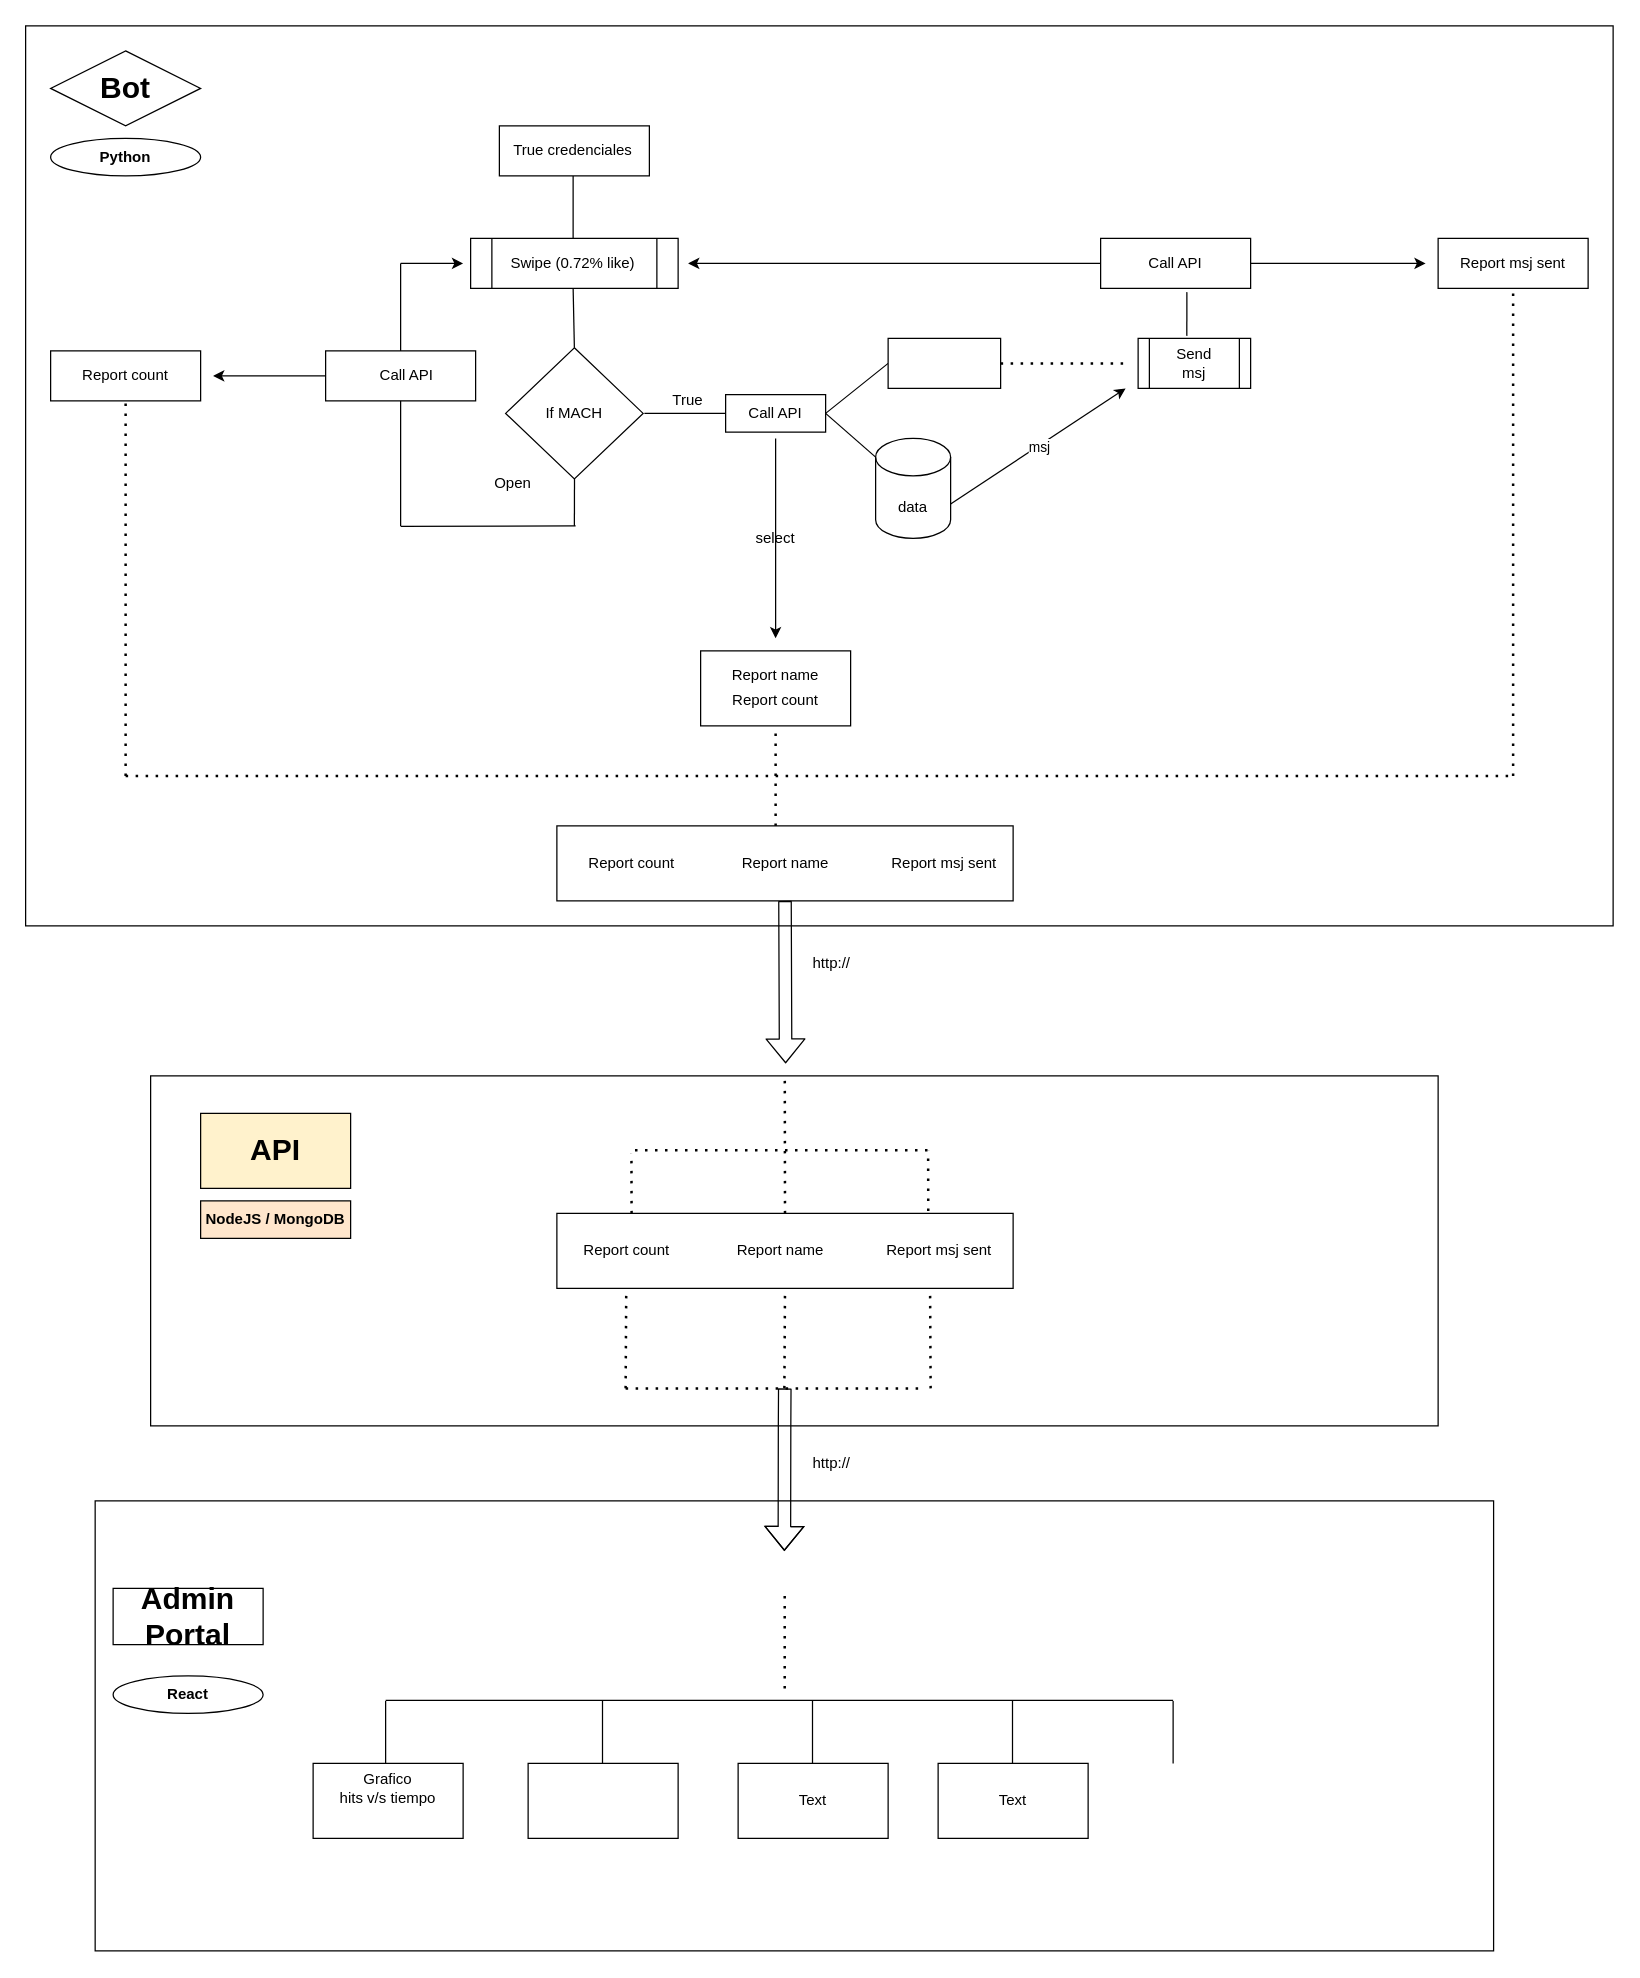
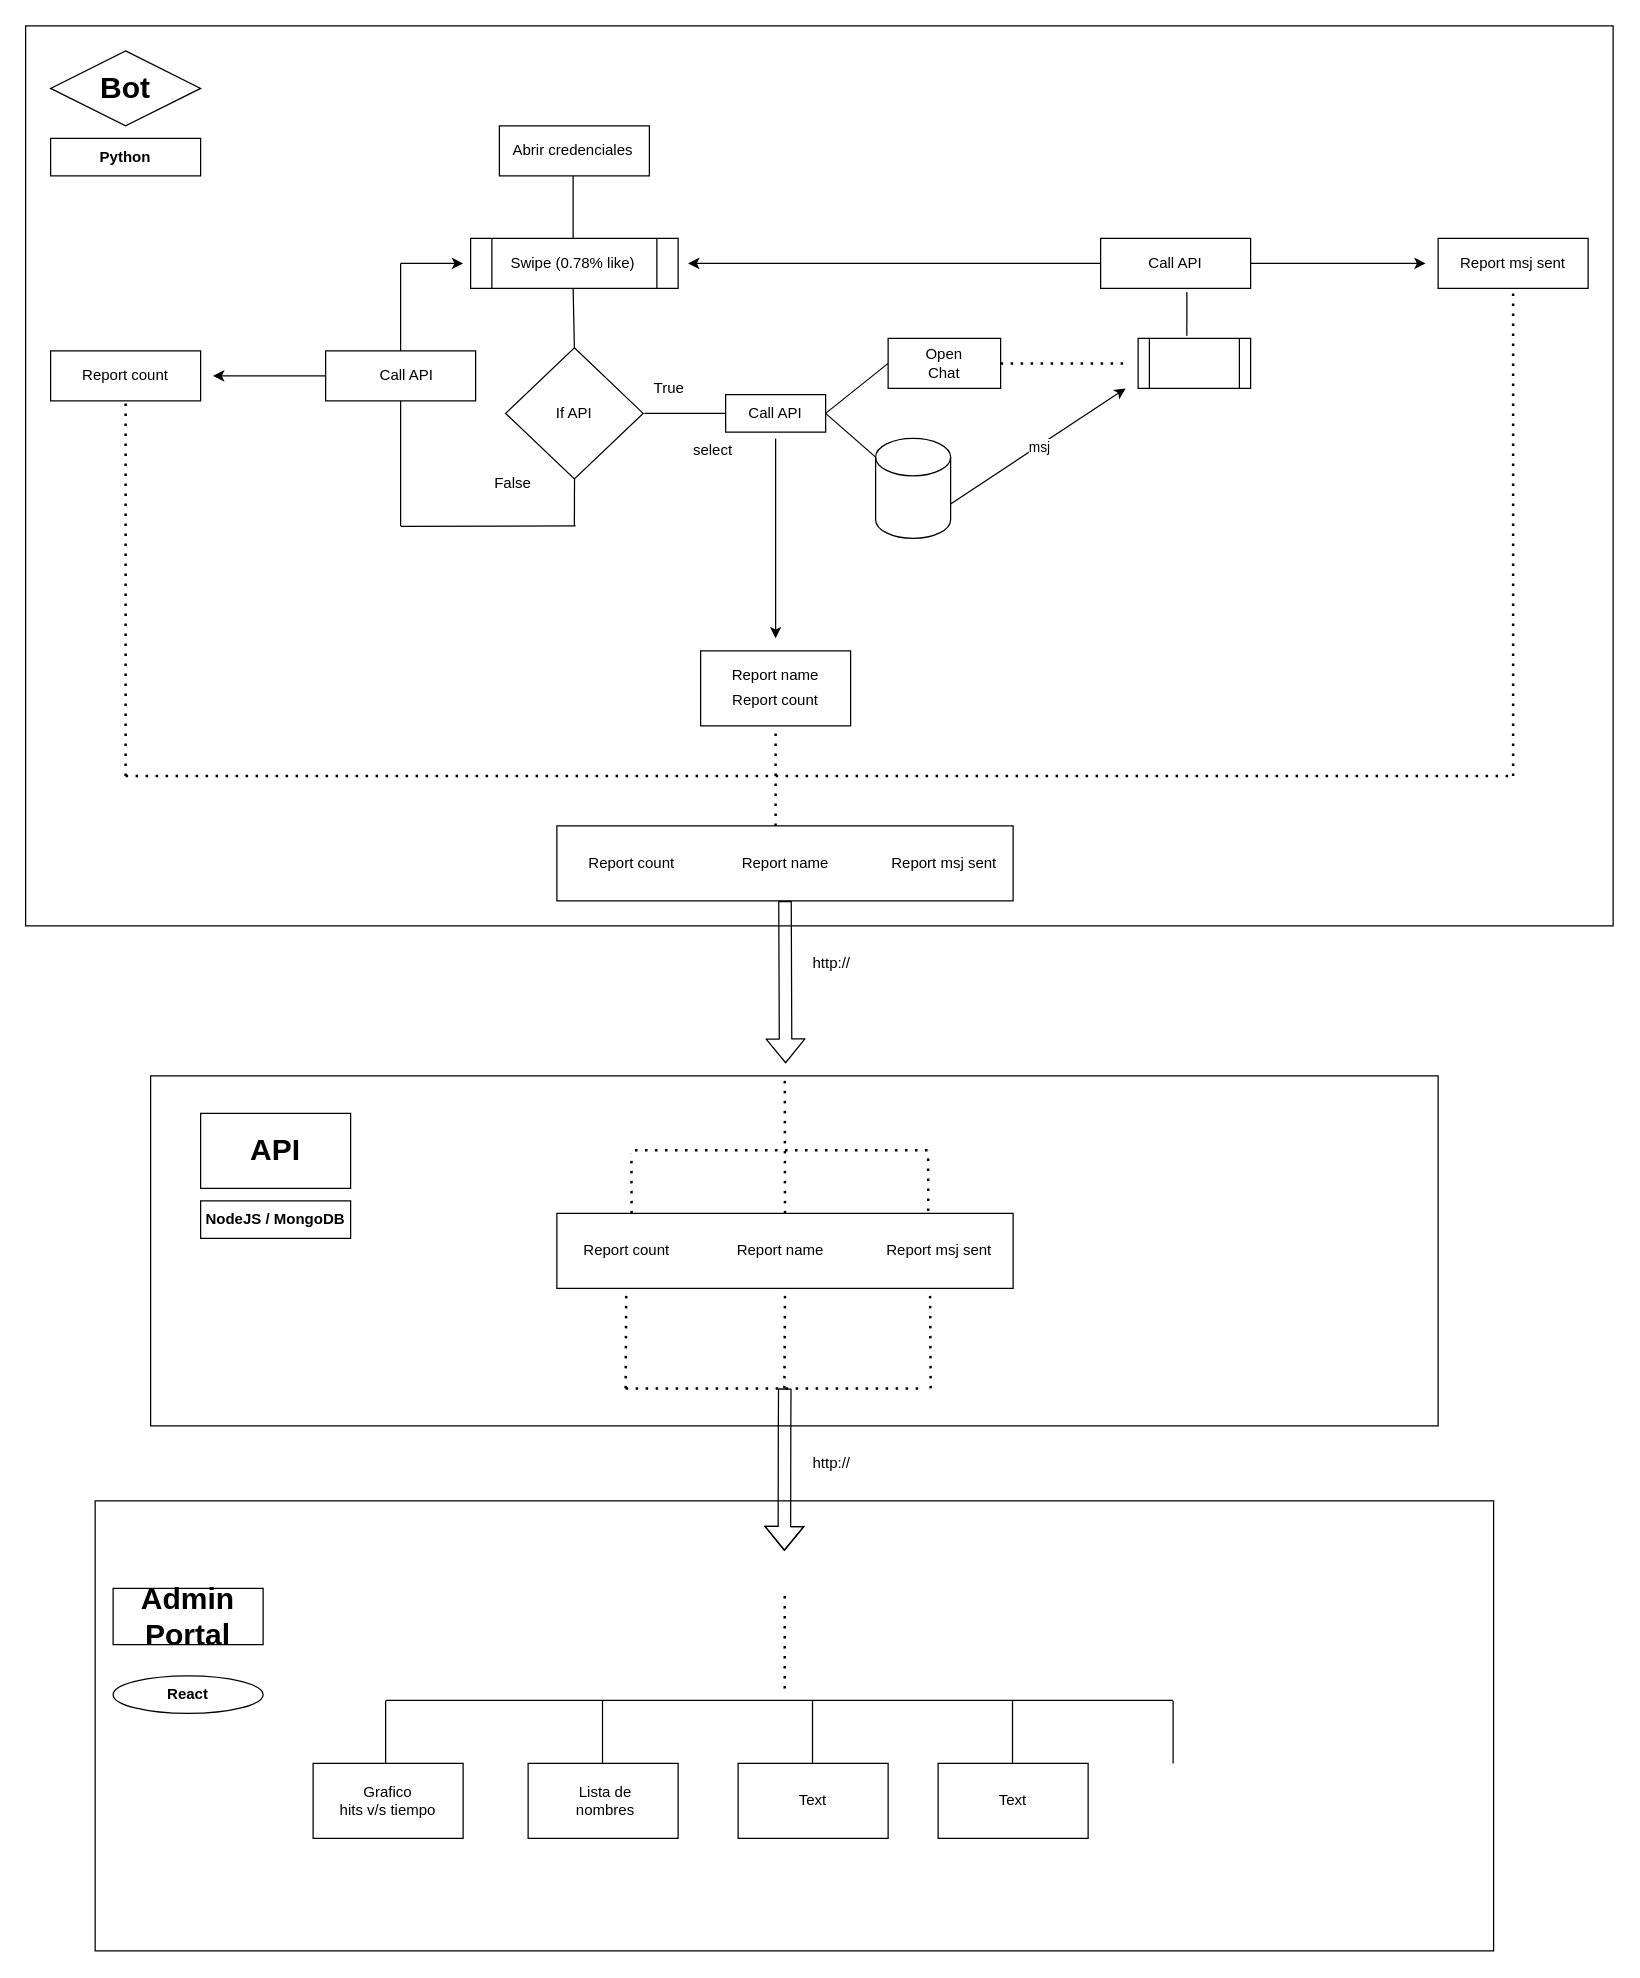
node "True credenciales": label "True credenciales" -> "Abrir credenciales"
node "Python": shape ellipse -> rectangle
node "Swipe (0.72% like)": label "Swipe (0.72% like)" -> "Swipe (0.78% like)"
node "Open Chat": added
node "Send msj": removed
node "True": moved (688, 401) -> (669, 388)
node "If MACH": label "If MACH" -> "If API"
node "Open": label "Open" -> "False"
node "data": removed
node "select": moved (776, 538) -> (713, 451)
node "API": fillcolor #fff2cc -> #ffffff
node "NodeJS / MongoDB": fillcolor #ffe6cc -> #ffffff
node "Grafico hits v/s tiempo": moved (388, 1788) -> (388, 1801)
node "Lista de nombres": added
